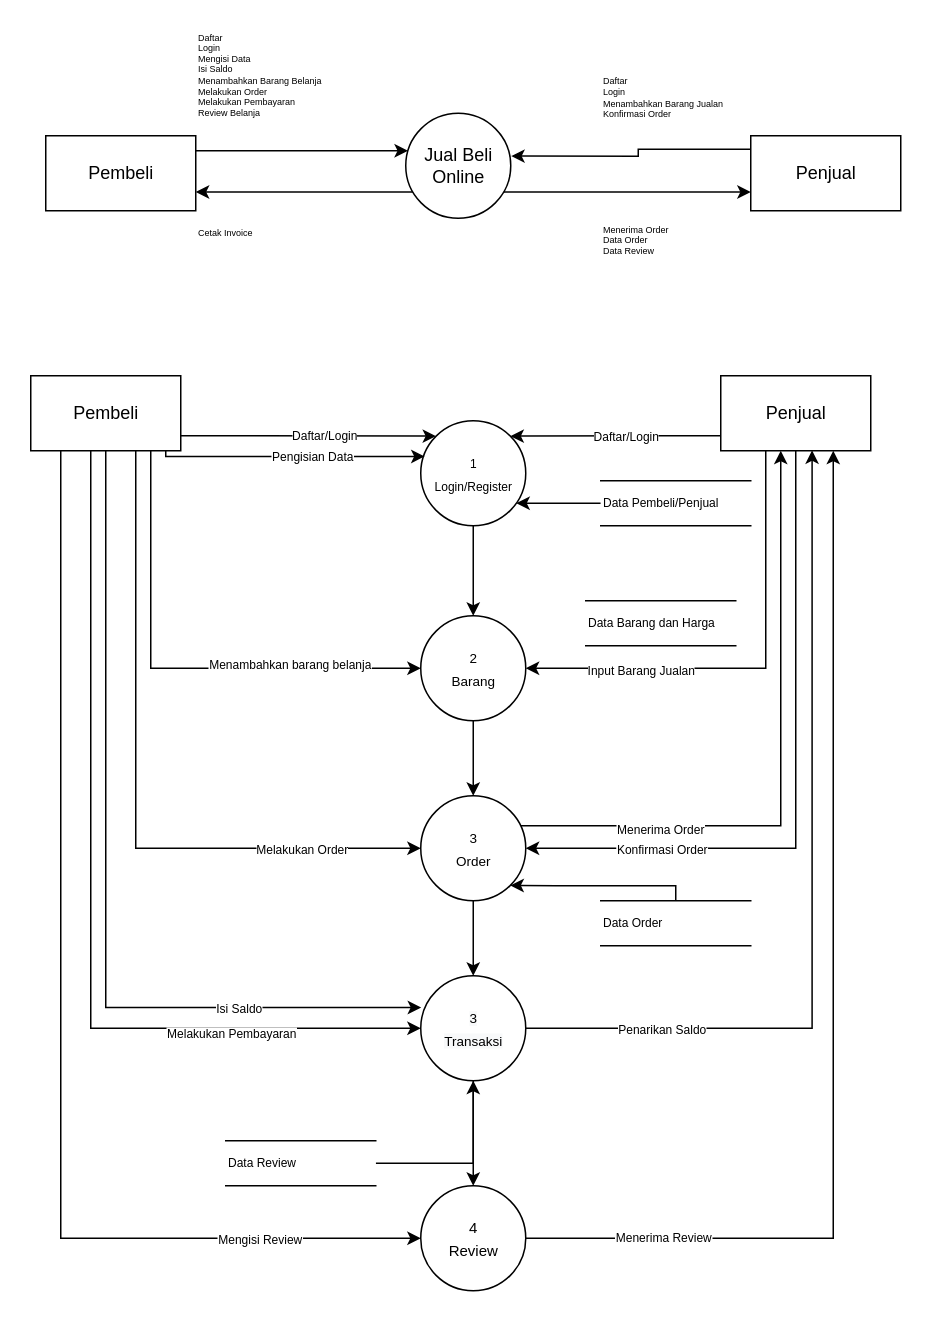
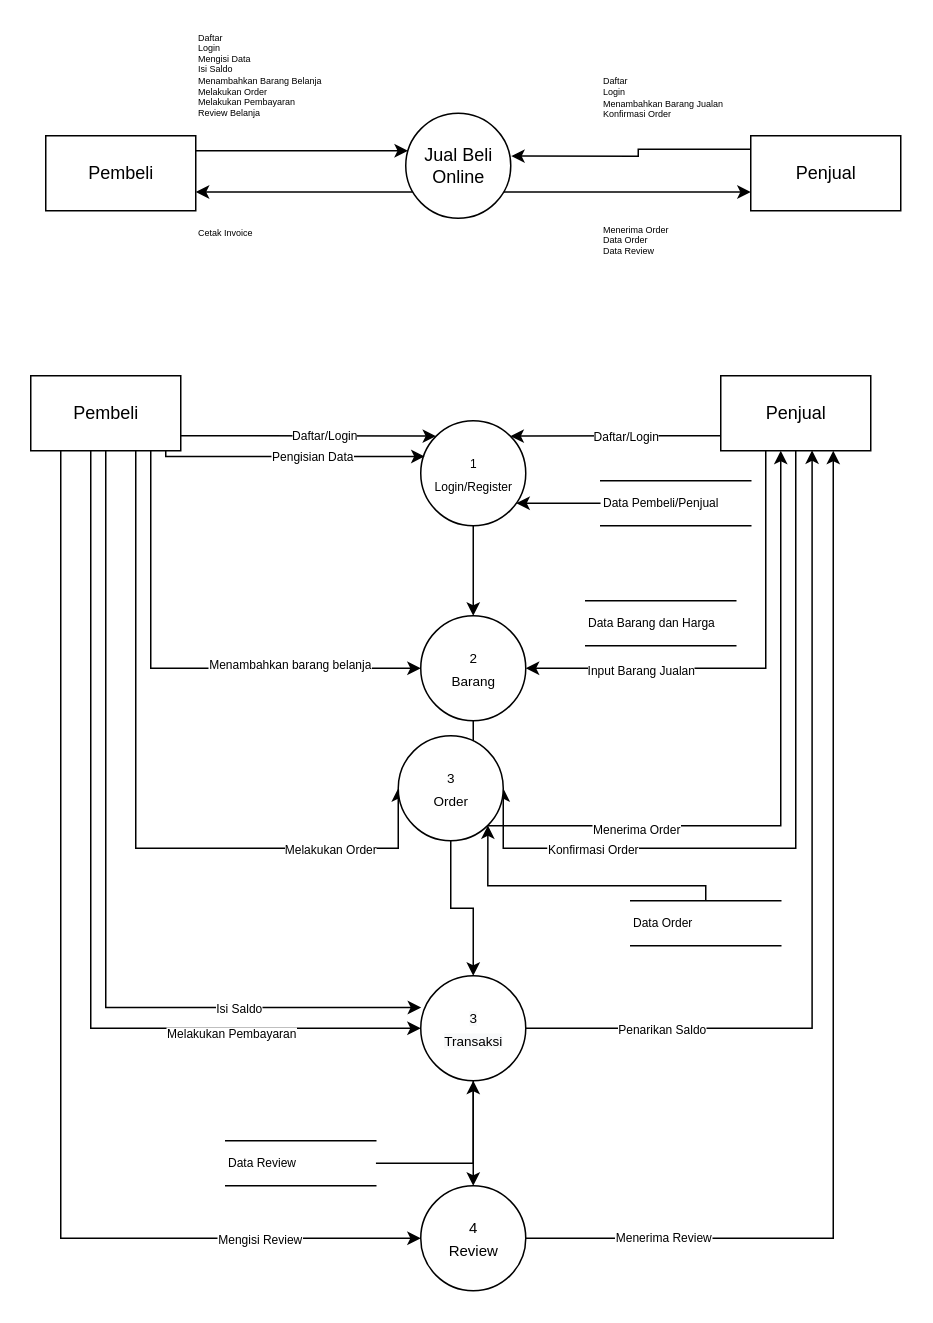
node "3 Order": moved (473, 848) -> (451, 788)
node "Data Order": moved (676, 923) -> (706, 923)
